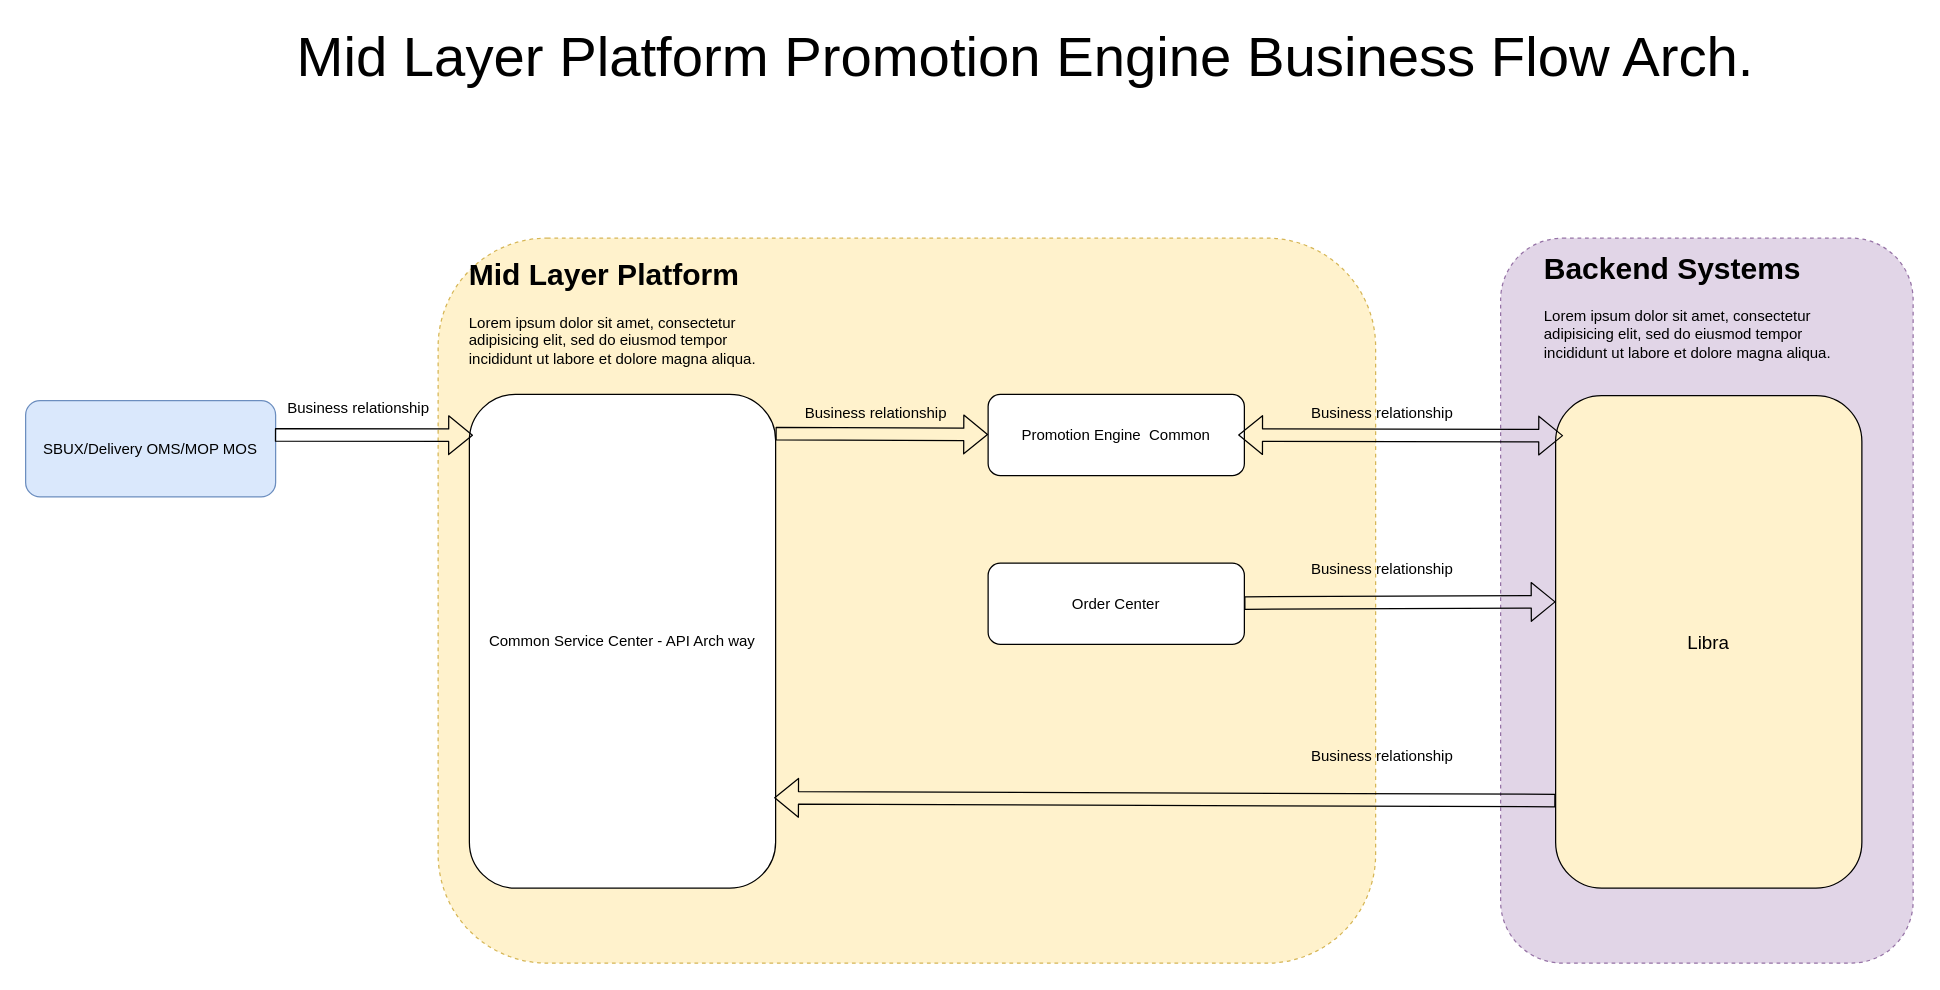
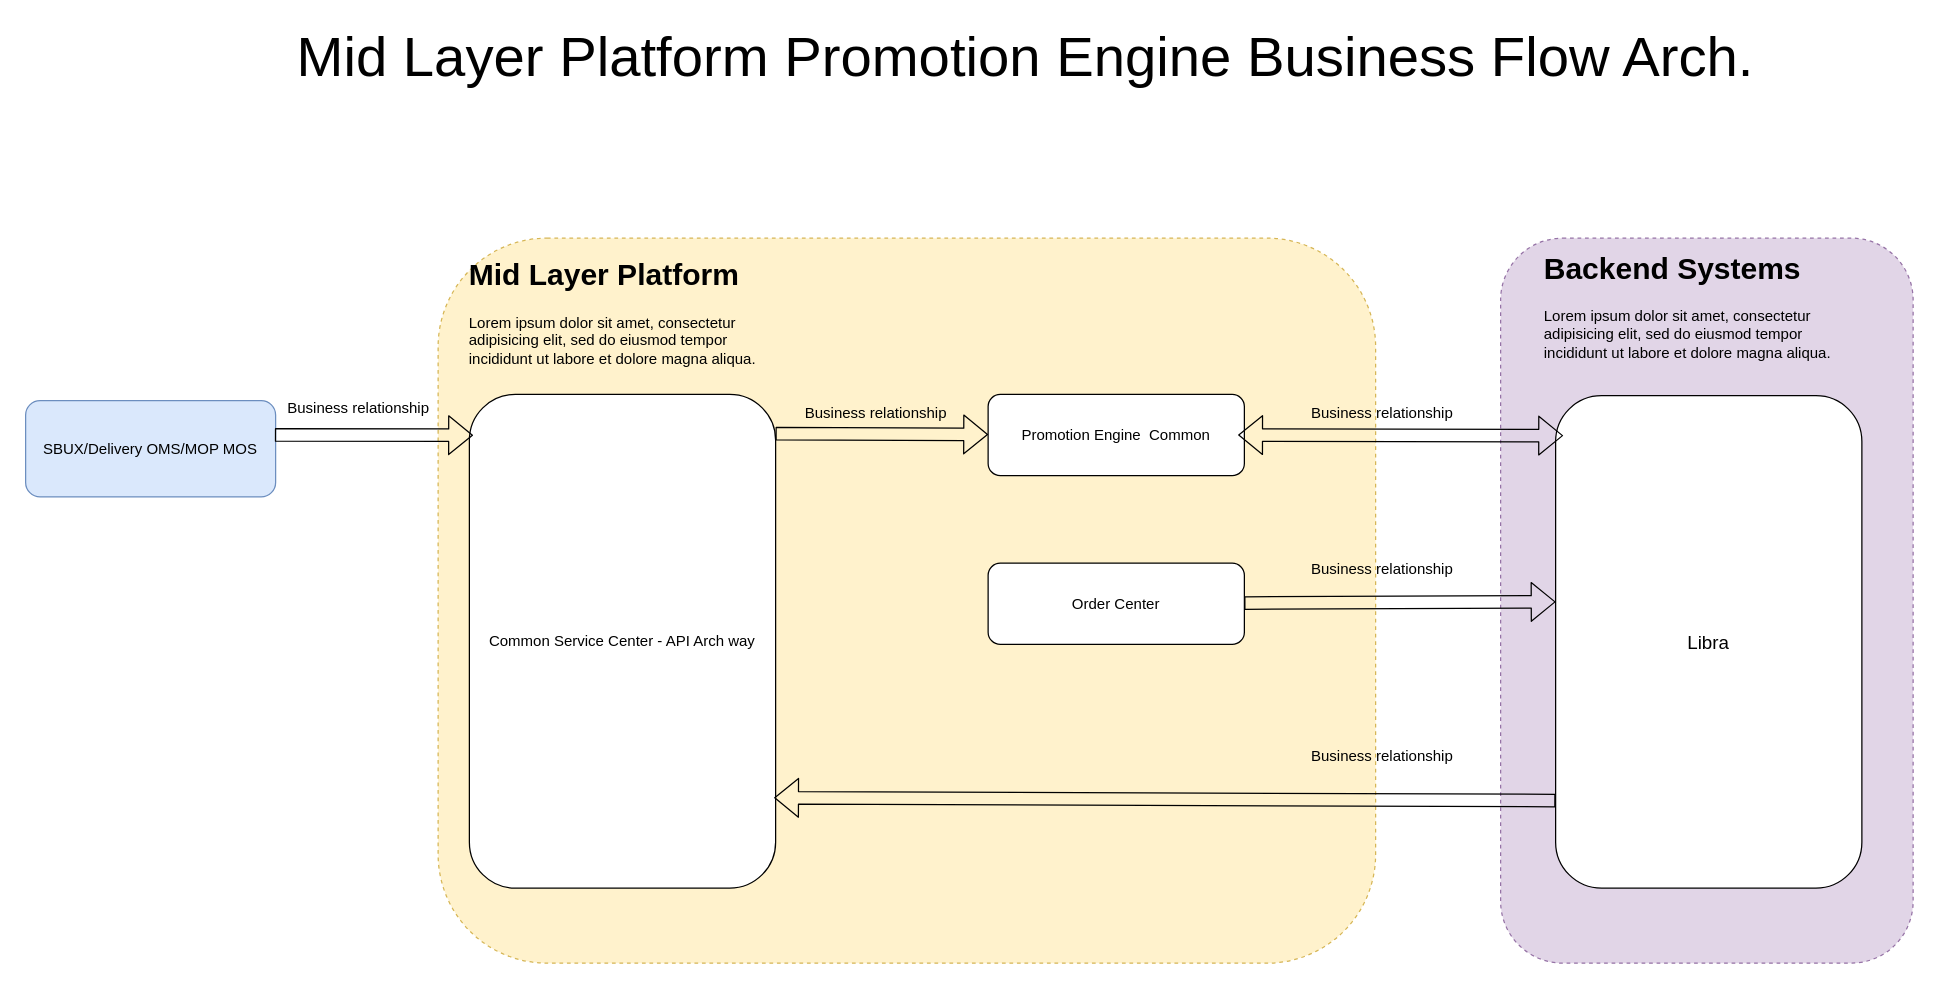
node "Libra": fillcolor #fff2cc -> #ffffff
